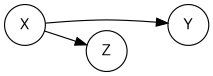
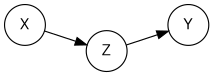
edge "X" -> "Y": now "Z" -> "Y"
